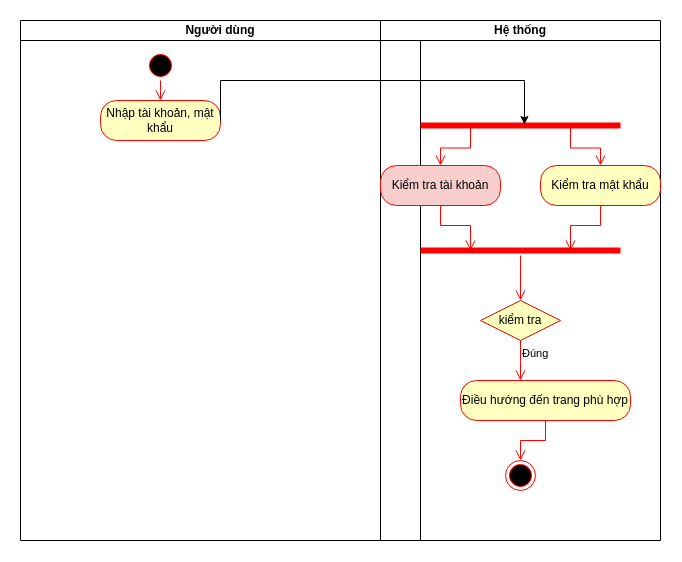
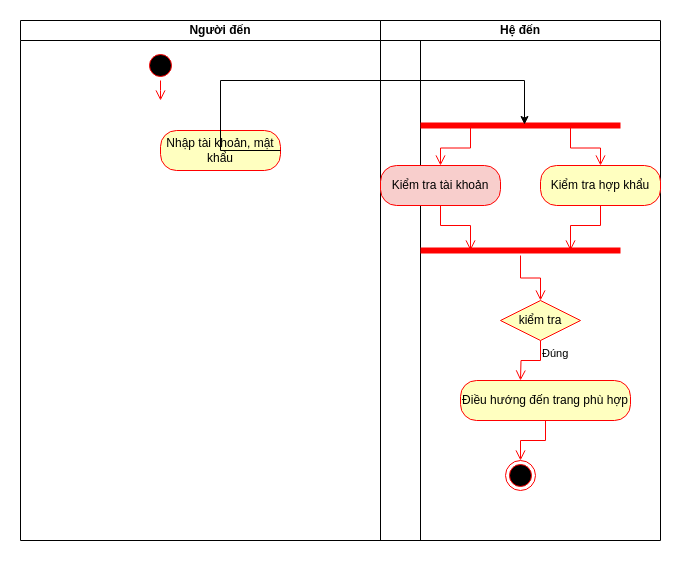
node "Người dùng": label "Người dùng" -> "Người đến"
node "Hệ thống": label "Hệ thống" -> "Hệ đến"
node "Nhập tài khoản, mật khẩu": moved (161, 121) -> (221, 151)
node "Kiểm tra mật khẩu": label "Kiểm tra mật khẩu" -> "Kiểm tra hợp khẩu"
node "kiểm tra": moved (521, 321) -> (541, 321)
